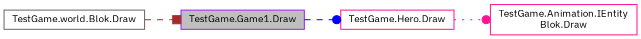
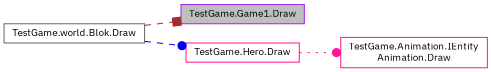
edge "TestGame.Game1.Draw" -> "TestGame.Hero.Draw": now "TestGame.world.Blok.Draw" -> "TestGame.Hero.Draw"
node "TestGame.Animation.IEntity Blok.Draw": label "TestGame.Animation.IEntity Blok.Draw" -> "TestGame.Animation.IEntity Animation.Draw"
